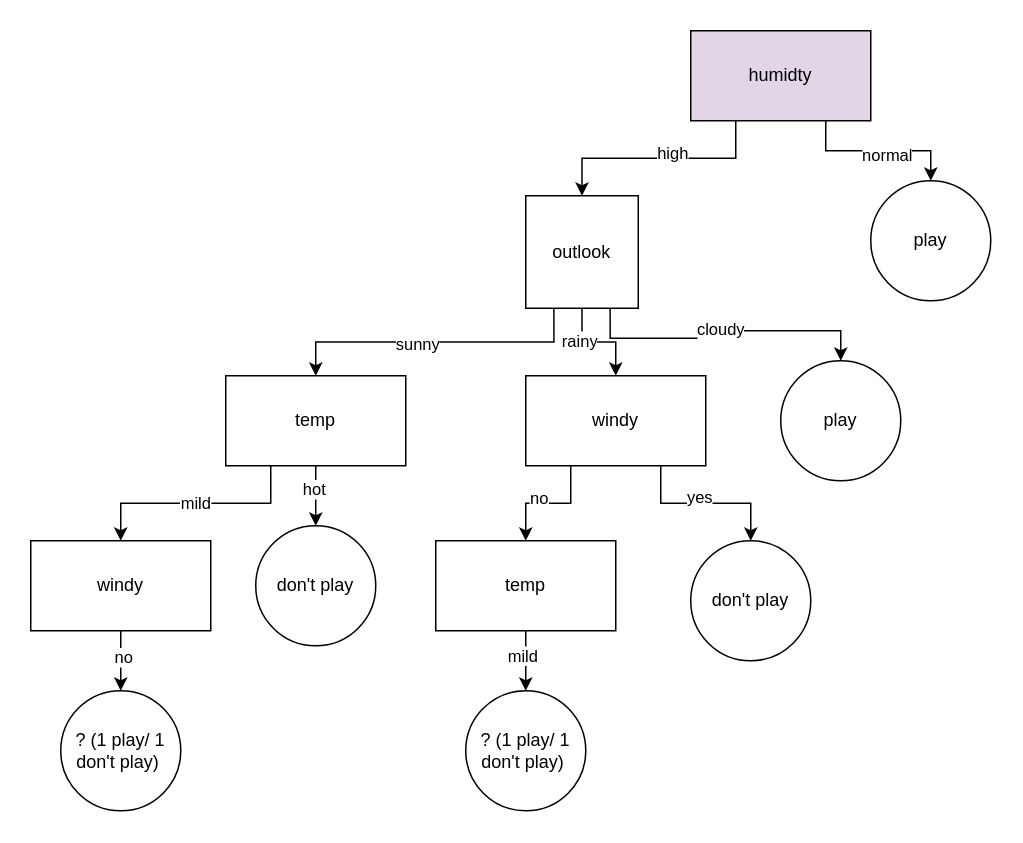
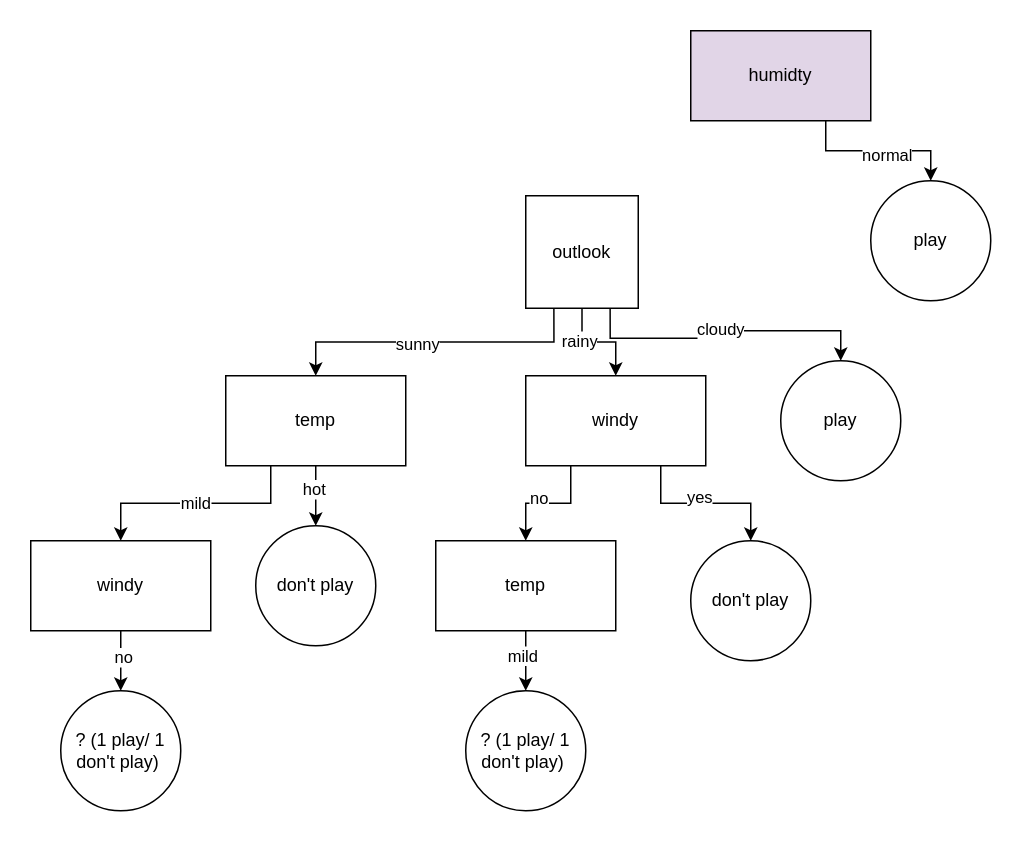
edge "humidty" -> "outlook": removed, label "high"
